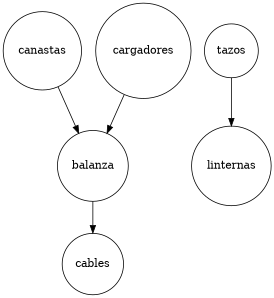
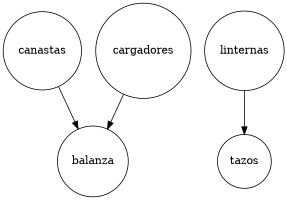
edge "tazos" -> "linternas": reversed
node "cables": removed
